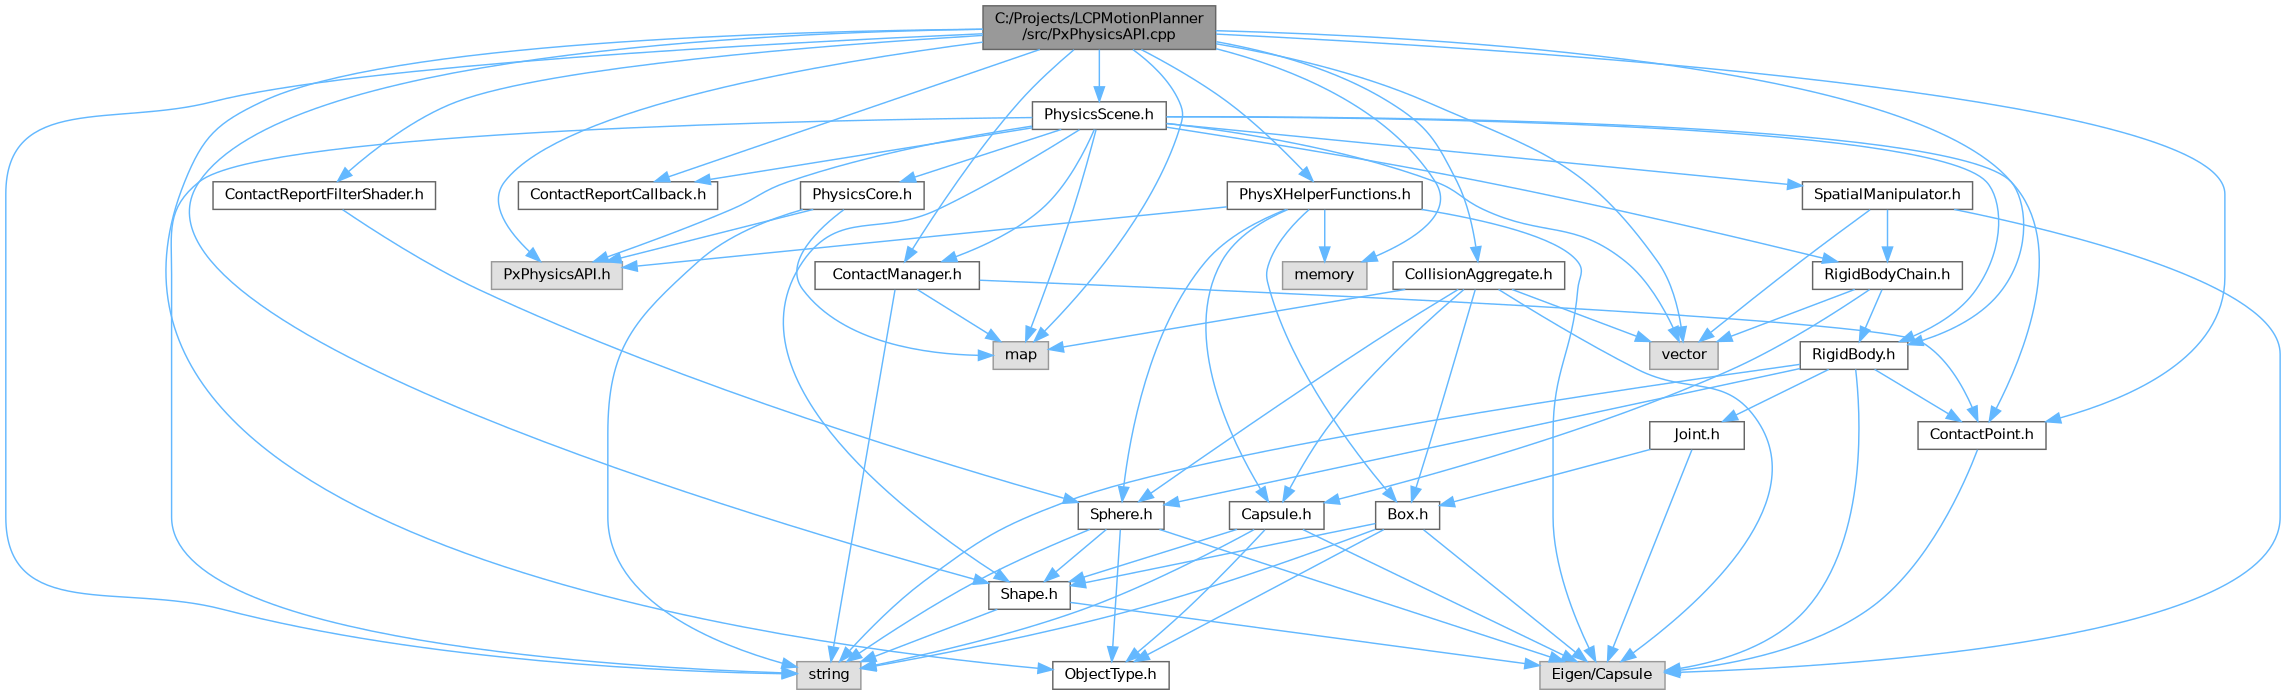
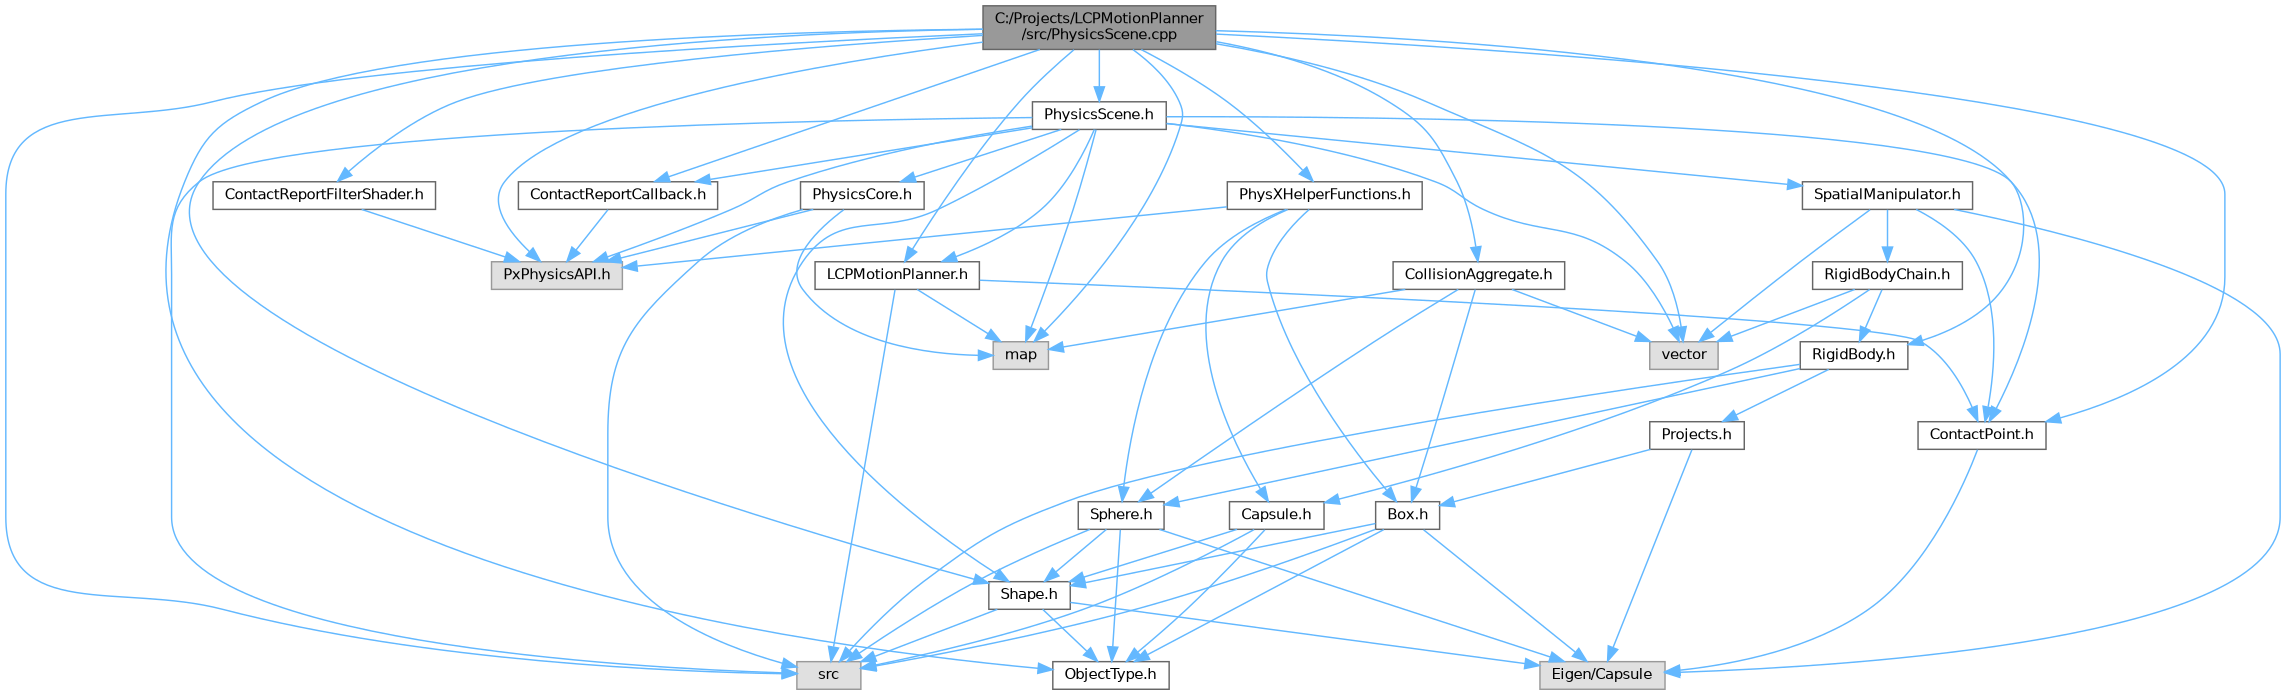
node "C:/Projects/LCPMotionPlanner /src/PxPhysicsAPI.cpp": label "C:/Projects/LCPMotionPlanner /src/PxPhysicsAPI.cpp" -> "C:/Projects/LCPMotionPlanner /src/PhysicsScene.cpp"
edge "PhysicsScene.h" -> "RigidBody.h": removed
edge "PhysicsScene.h" -> "RigidBodyChain.h": removed
edge "ContactReportCallback.h" -> "PxPhysicsAPI.h": added
node "ContactManager.h": label "ContactManager.h" -> "LCPMotionPlanner.h"
node "memory": removed
edge "PhysXHelperFunctions.h" -> "Eigen/Capsule": removed
edge "ContactReportFilterShader.h" -> "Sphere.h": now "ContactReportFilterShader.h" -> "PxPhysicsAPI.h"
edge "CollisionAggregate.h" -> "Capsule.h": removed
edge "RigidBody.h" -> "ContactPoint.h": now "SpatialManipulator.h" -> "ContactPoint.h"
edge "CollisionAggregate.h" -> "Eigen/Capsule": removed
node "Joint.h": label "Joint.h" -> "Projects.h"
edge "RigidBody.h" -> "Eigen/Capsule": removed
edge "Capsule.h" -> "Eigen/Capsule": removed
edge "Shape.h" -> "ObjectType.h": added
node "string": label "string" -> "src"
